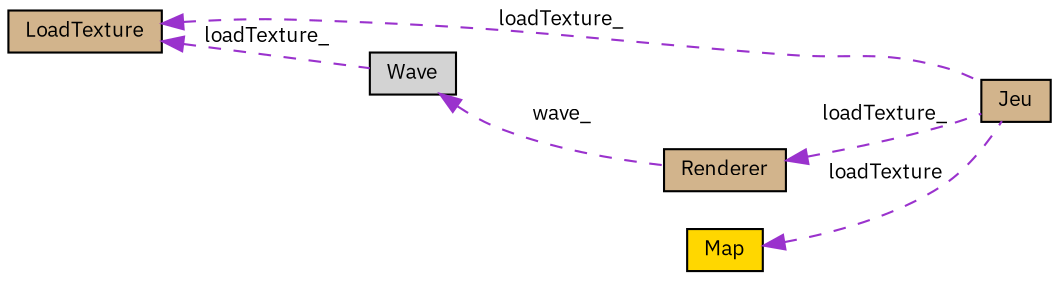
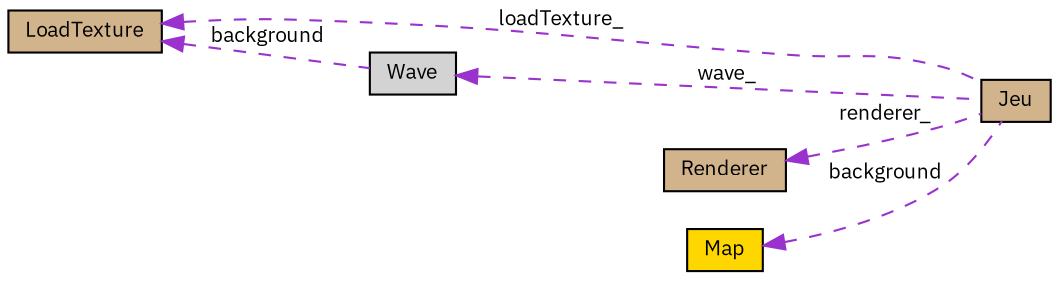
edge "Wave" -> "LoadTexture": label " loadTexture_" -> " background"
edge "Jeu" -> "Renderer": label " loadTexture_" -> " renderer_"
edge "Renderer" -> "Wave": now "Jeu" -> "Wave"
edge "Jeu" -> "Map": label " loadTexture" -> " background"
